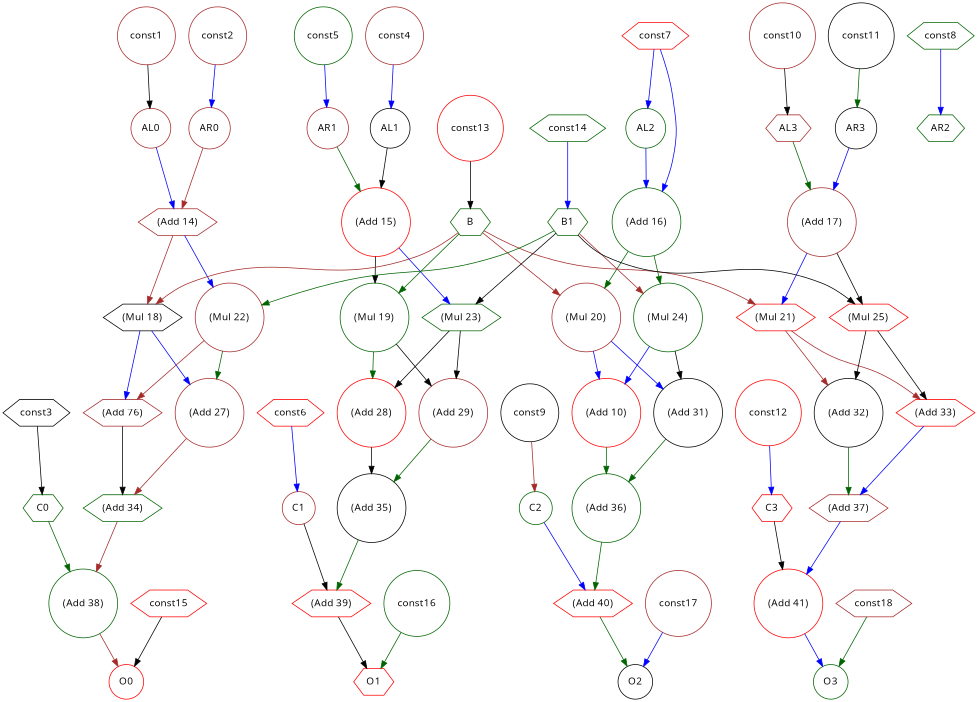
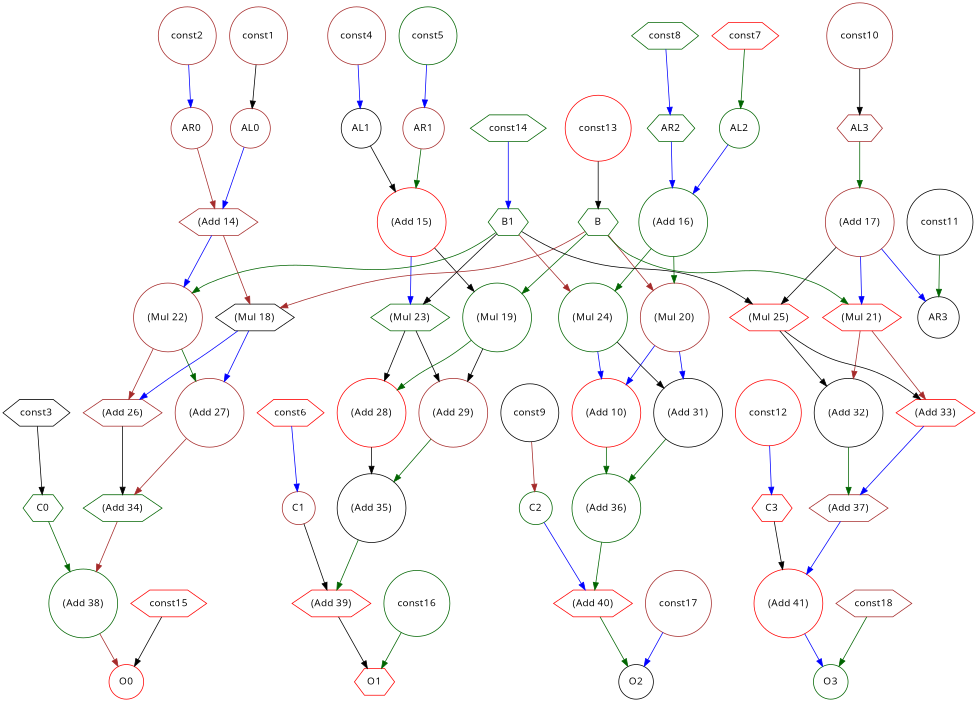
edge "const7" -> "AL2": color blue -> darkgreen
edge "const7" -> "(Add 16)": now "AR2" -> "(Add 16)"
edge "AR3" -> "(Add 17)": reversed
edge "B" -> "(Mul 21)": color brown -> darkgreen
node "(Add 76)": label "(Add 76)" -> "(Add 26)"
